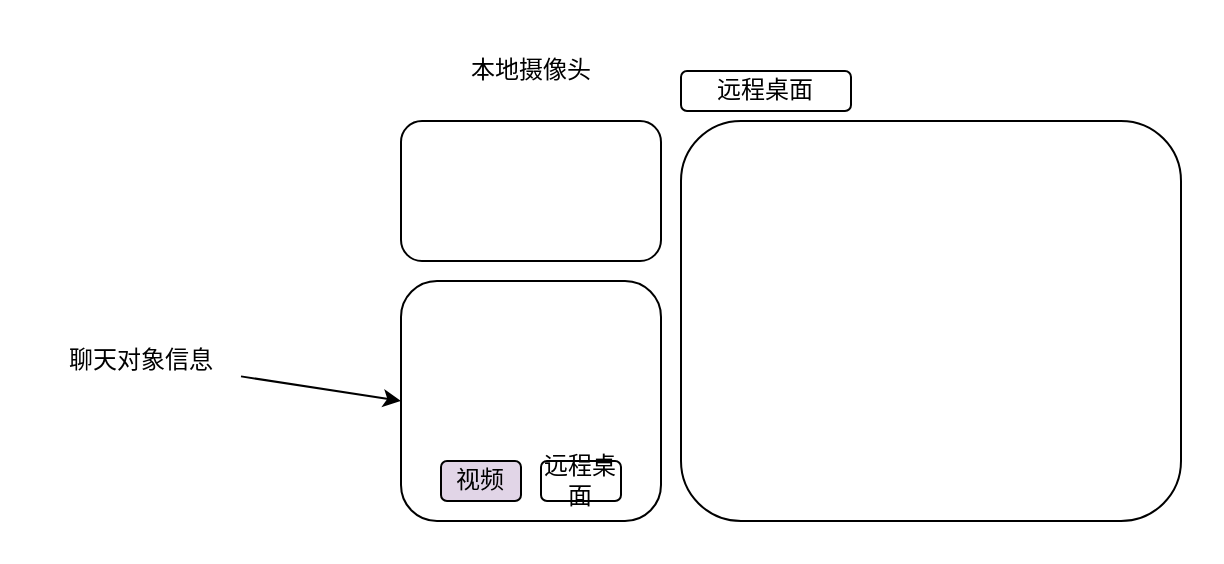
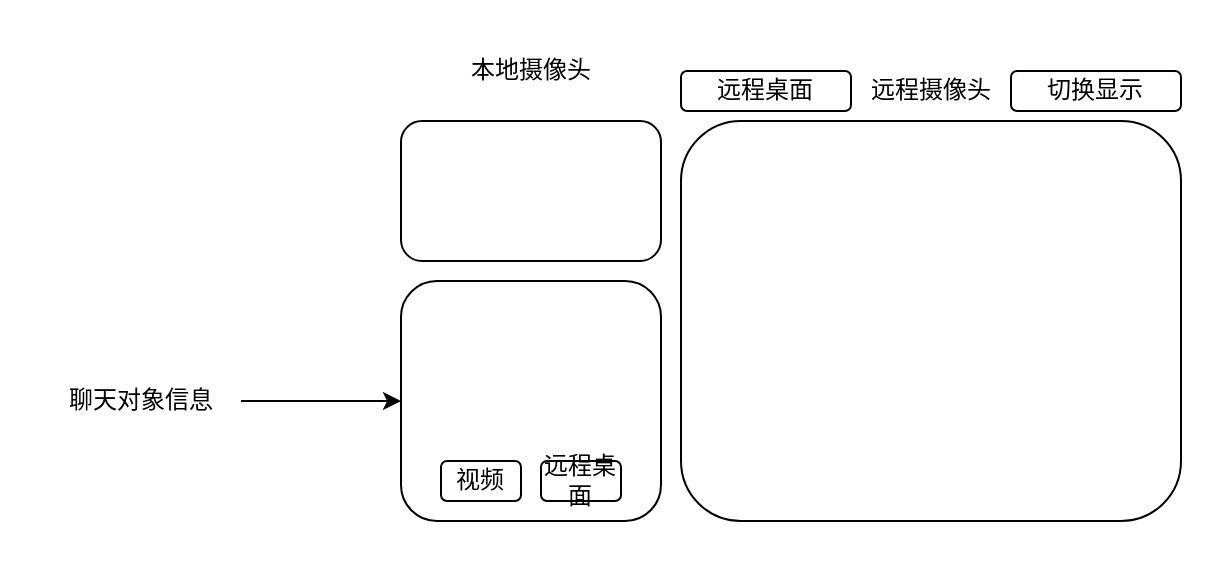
node "远程摄像头": added
node "切换显示": added
node "聊天对象信息": moved (141, 361) -> (141, 401)
node "视频": fillcolor #e1d5e7 -> #ffffff
